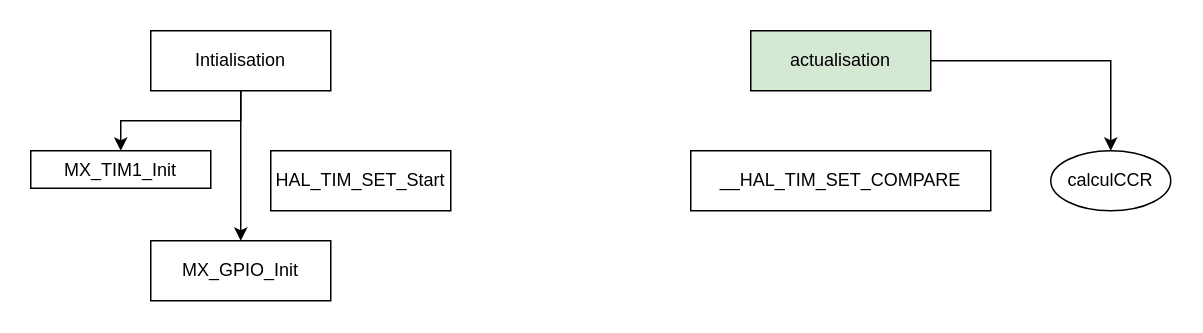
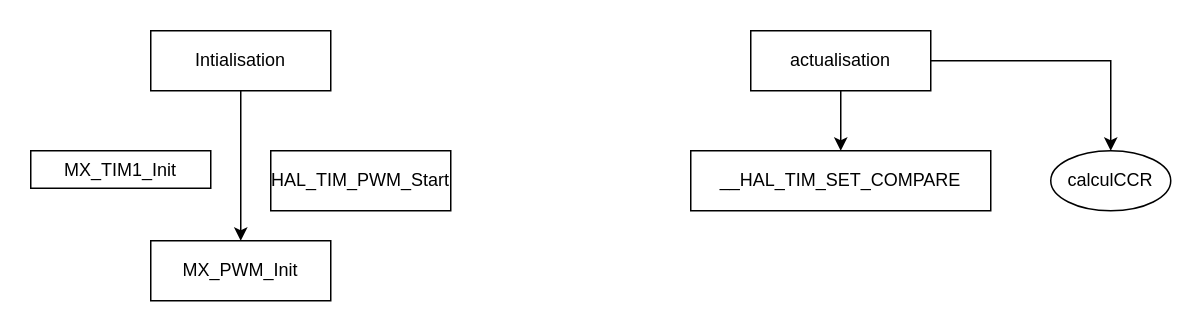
node "actualisation": fillcolor #d5e8d4 -> #ffffff
edge "actualisation" -> "__HAL_TIM_SET_COMPARE": added
edge "Intialisation" -> "MX_TIM1_Init": removed
node "HAL_TIM_SET_Start": label "HAL_TIM_SET_Start" -> "HAL_TIM_PWM_Start"
node "MX_GPIO_Init": label "MX_GPIO_Init" -> "MX_PWM_Init"
